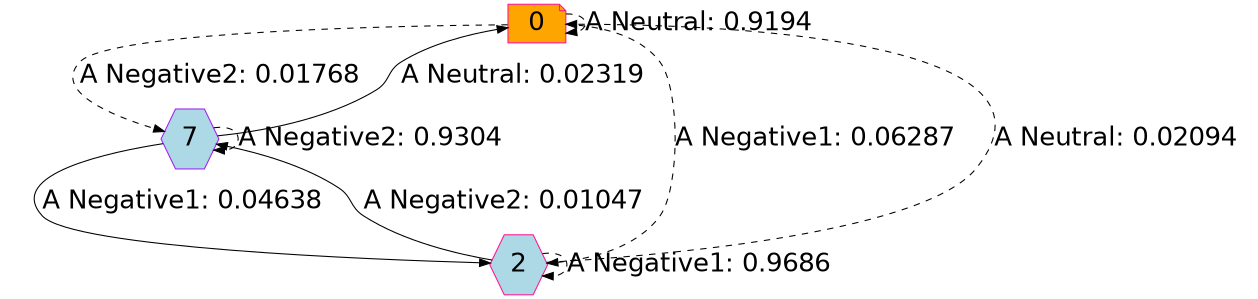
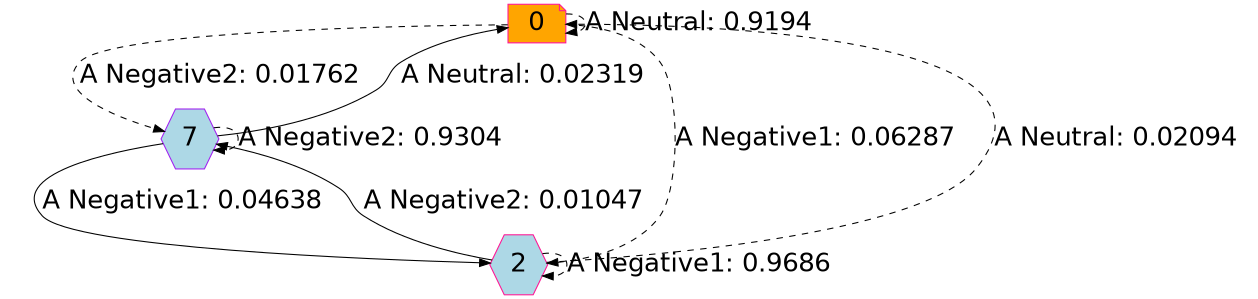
edge "0" -> "7": label "A Negative2: 0.01768  " -> "A Negative2: 0.01762  "
